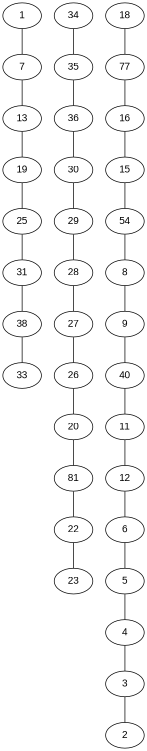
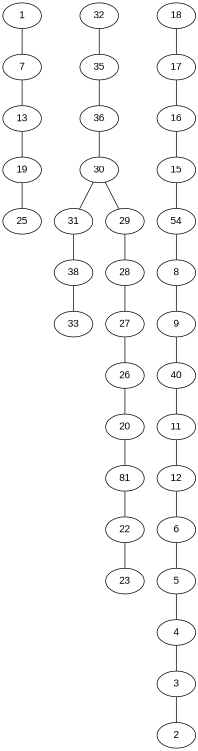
node "34": label "34" -> "32"
node "77": label "77" -> "17"
edge "25" -- "31": now "30" -- "31"
